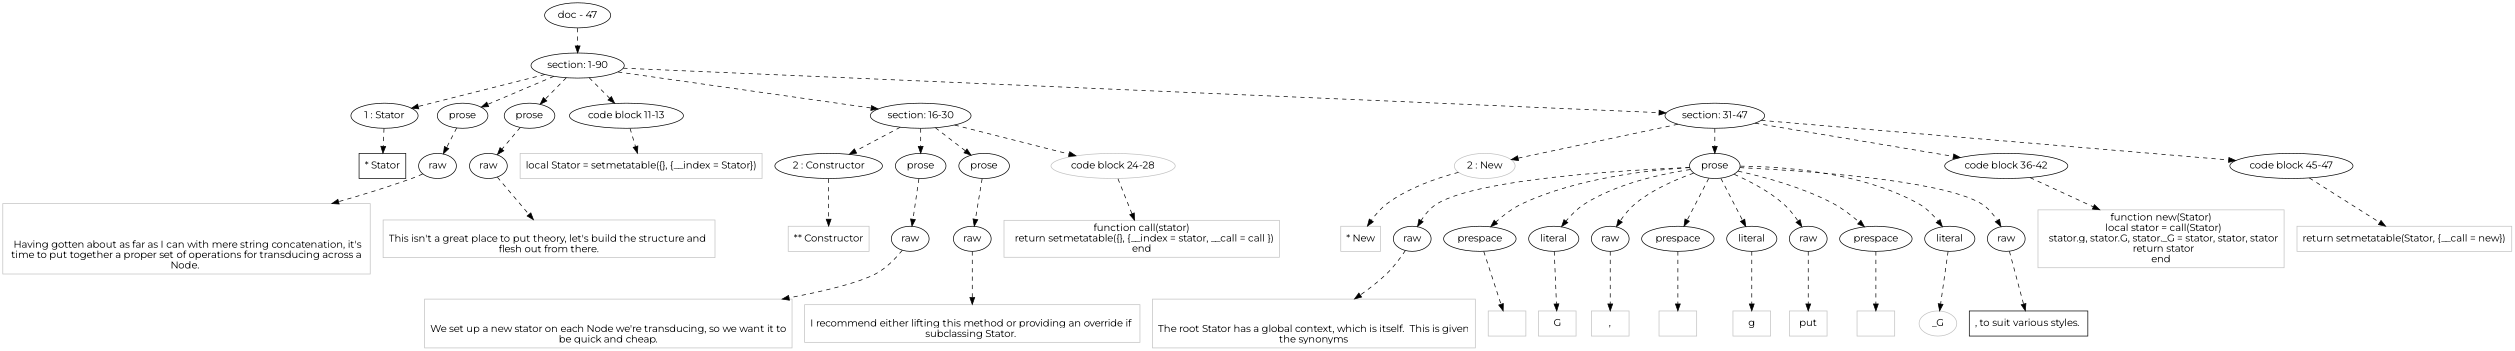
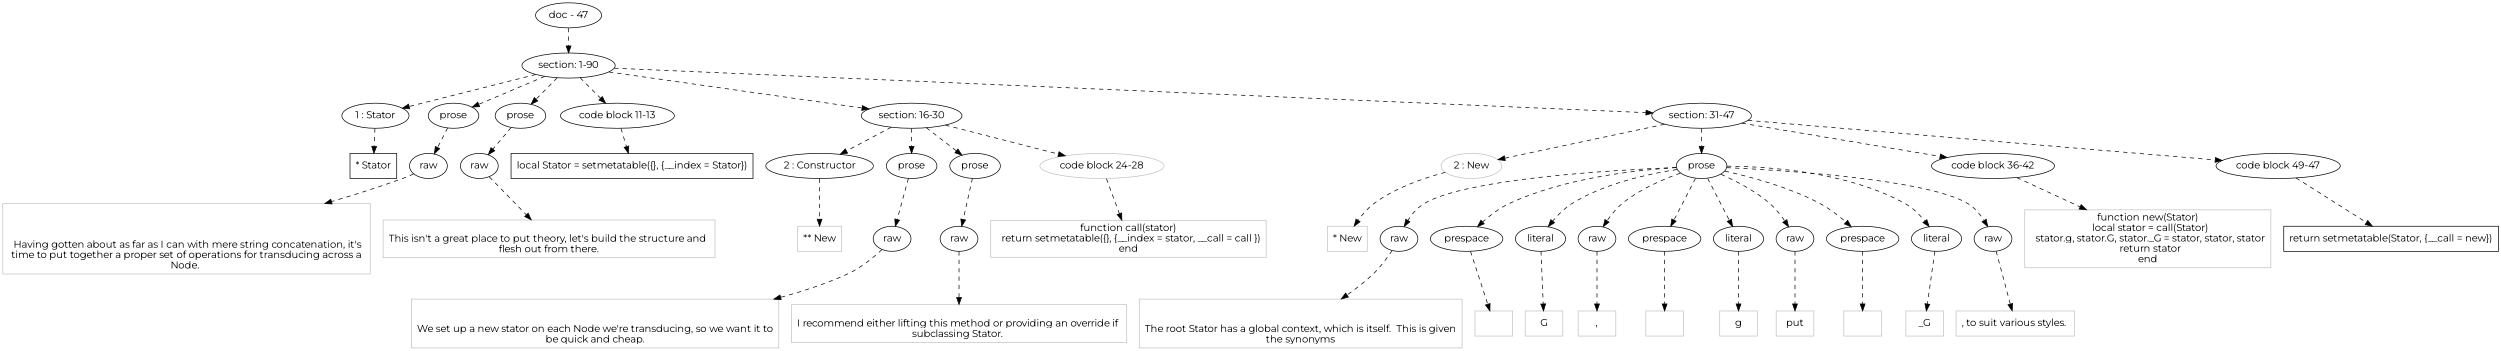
node "local Stator = setmetatable({}, {__index = Stator})": color Gray -> black
node "code block 45-47": label "code block 45-47" -> "code block 49-47"
node "** Constructor": label "** Constructor" -> "** New"
node "return setmetatable(Stator, {__call = new})": color Gray -> black
node "_G": shape ellipse -> box
node ", to suit various styles.": color black -> Gray
